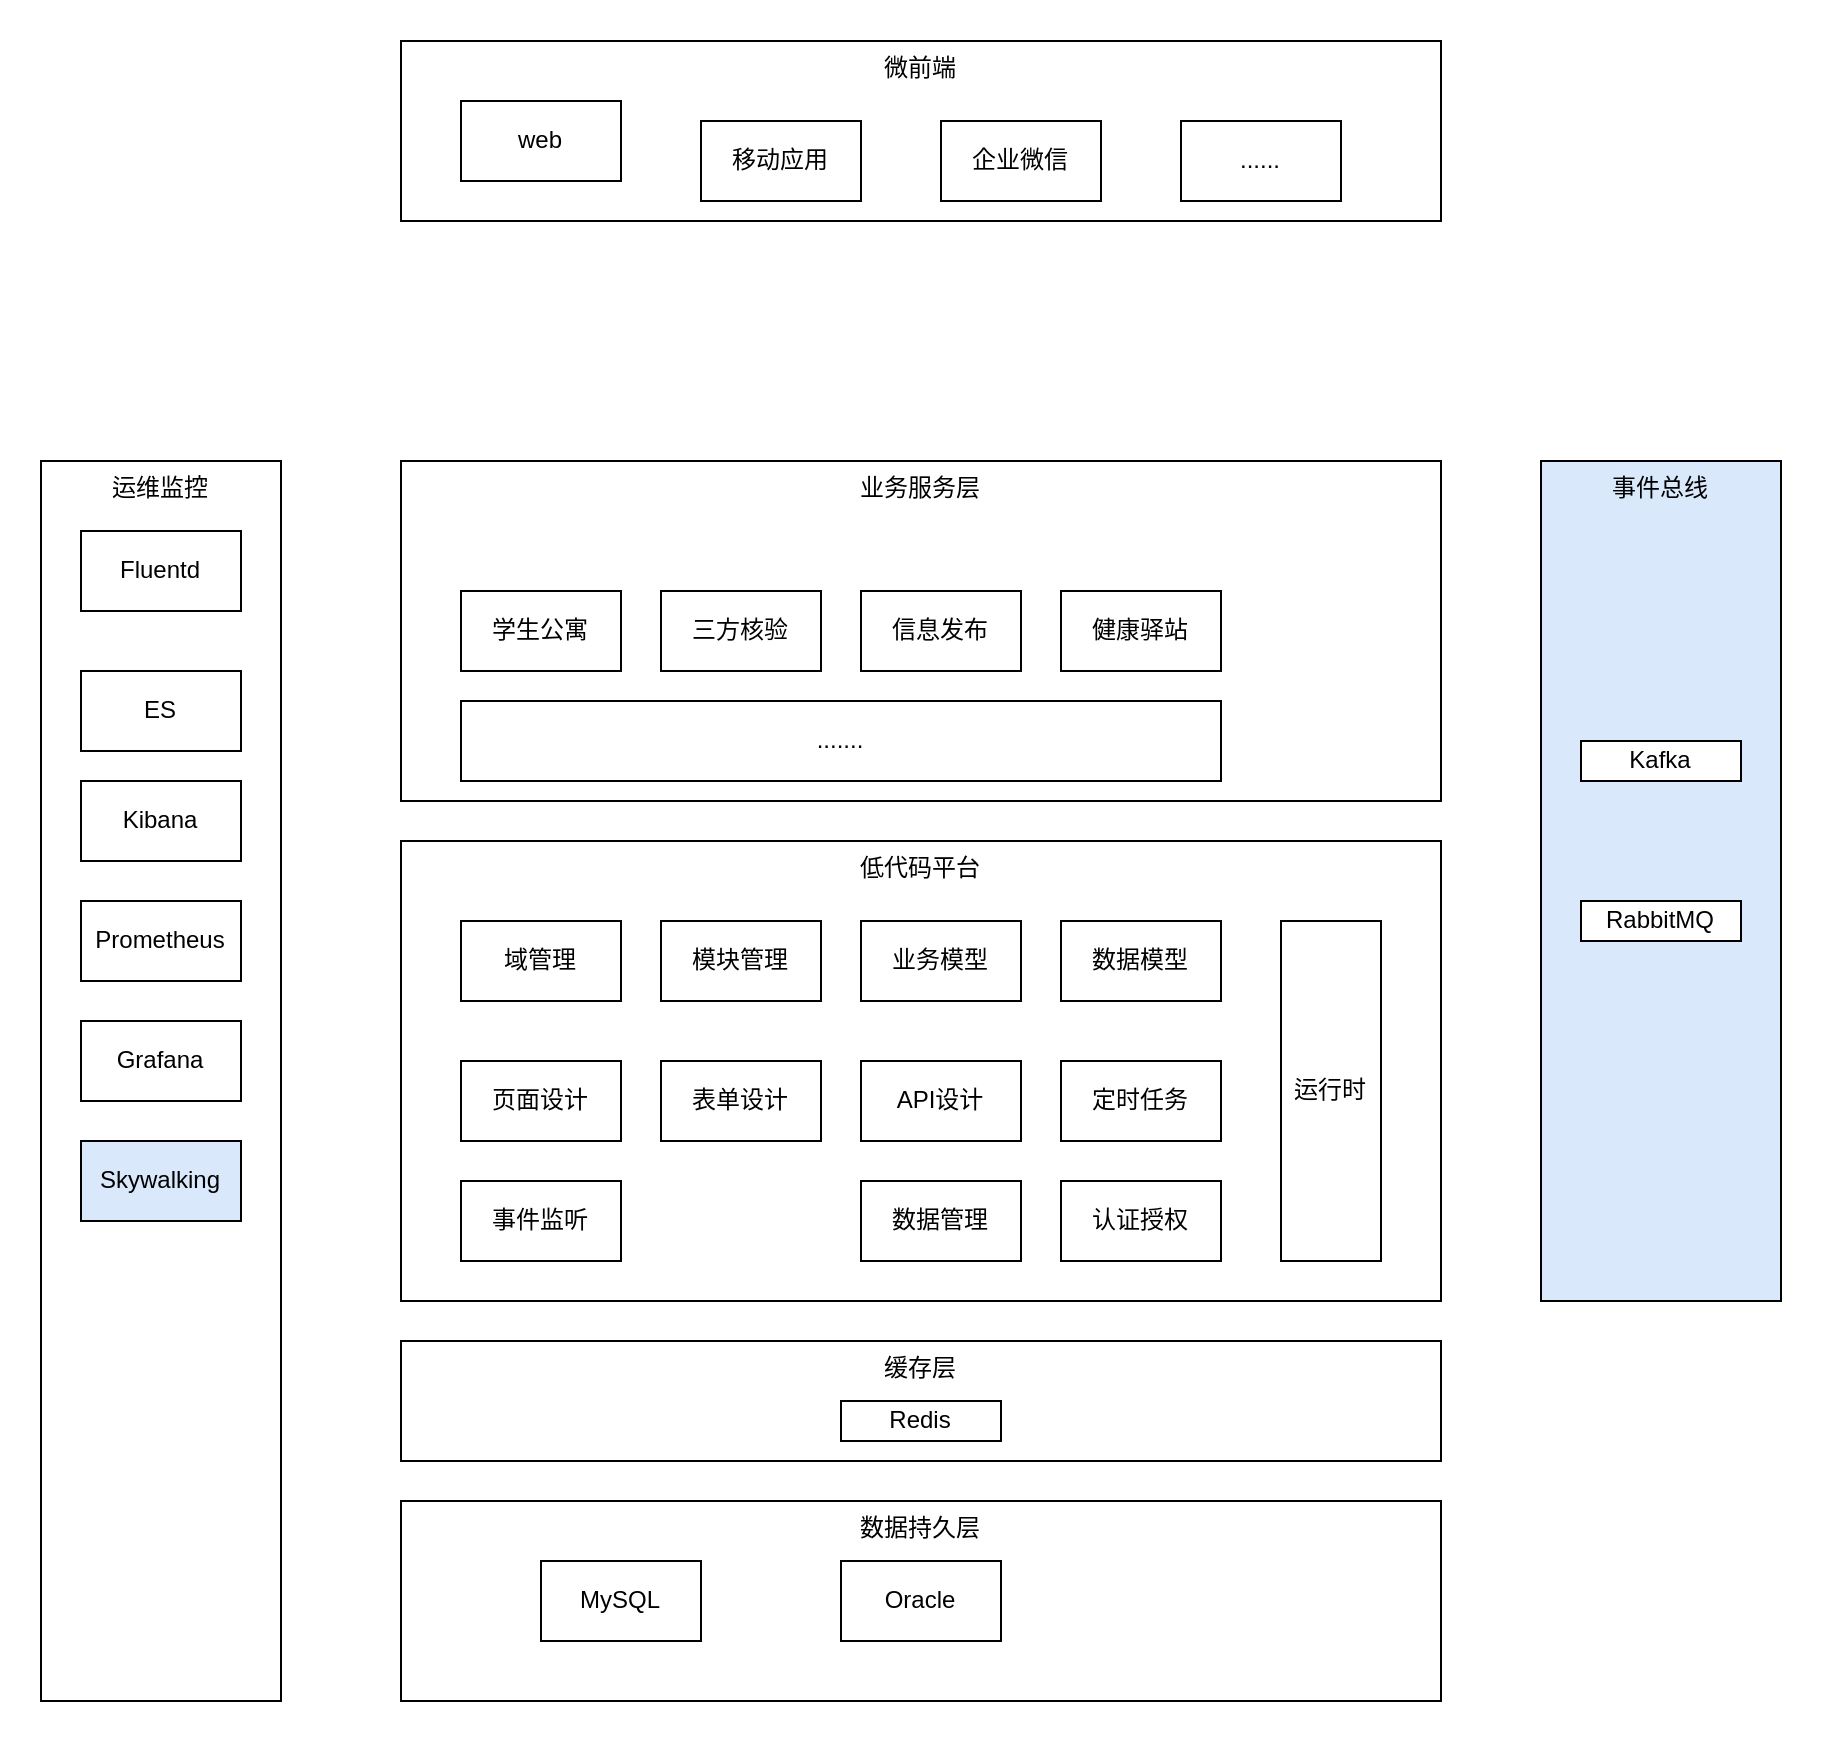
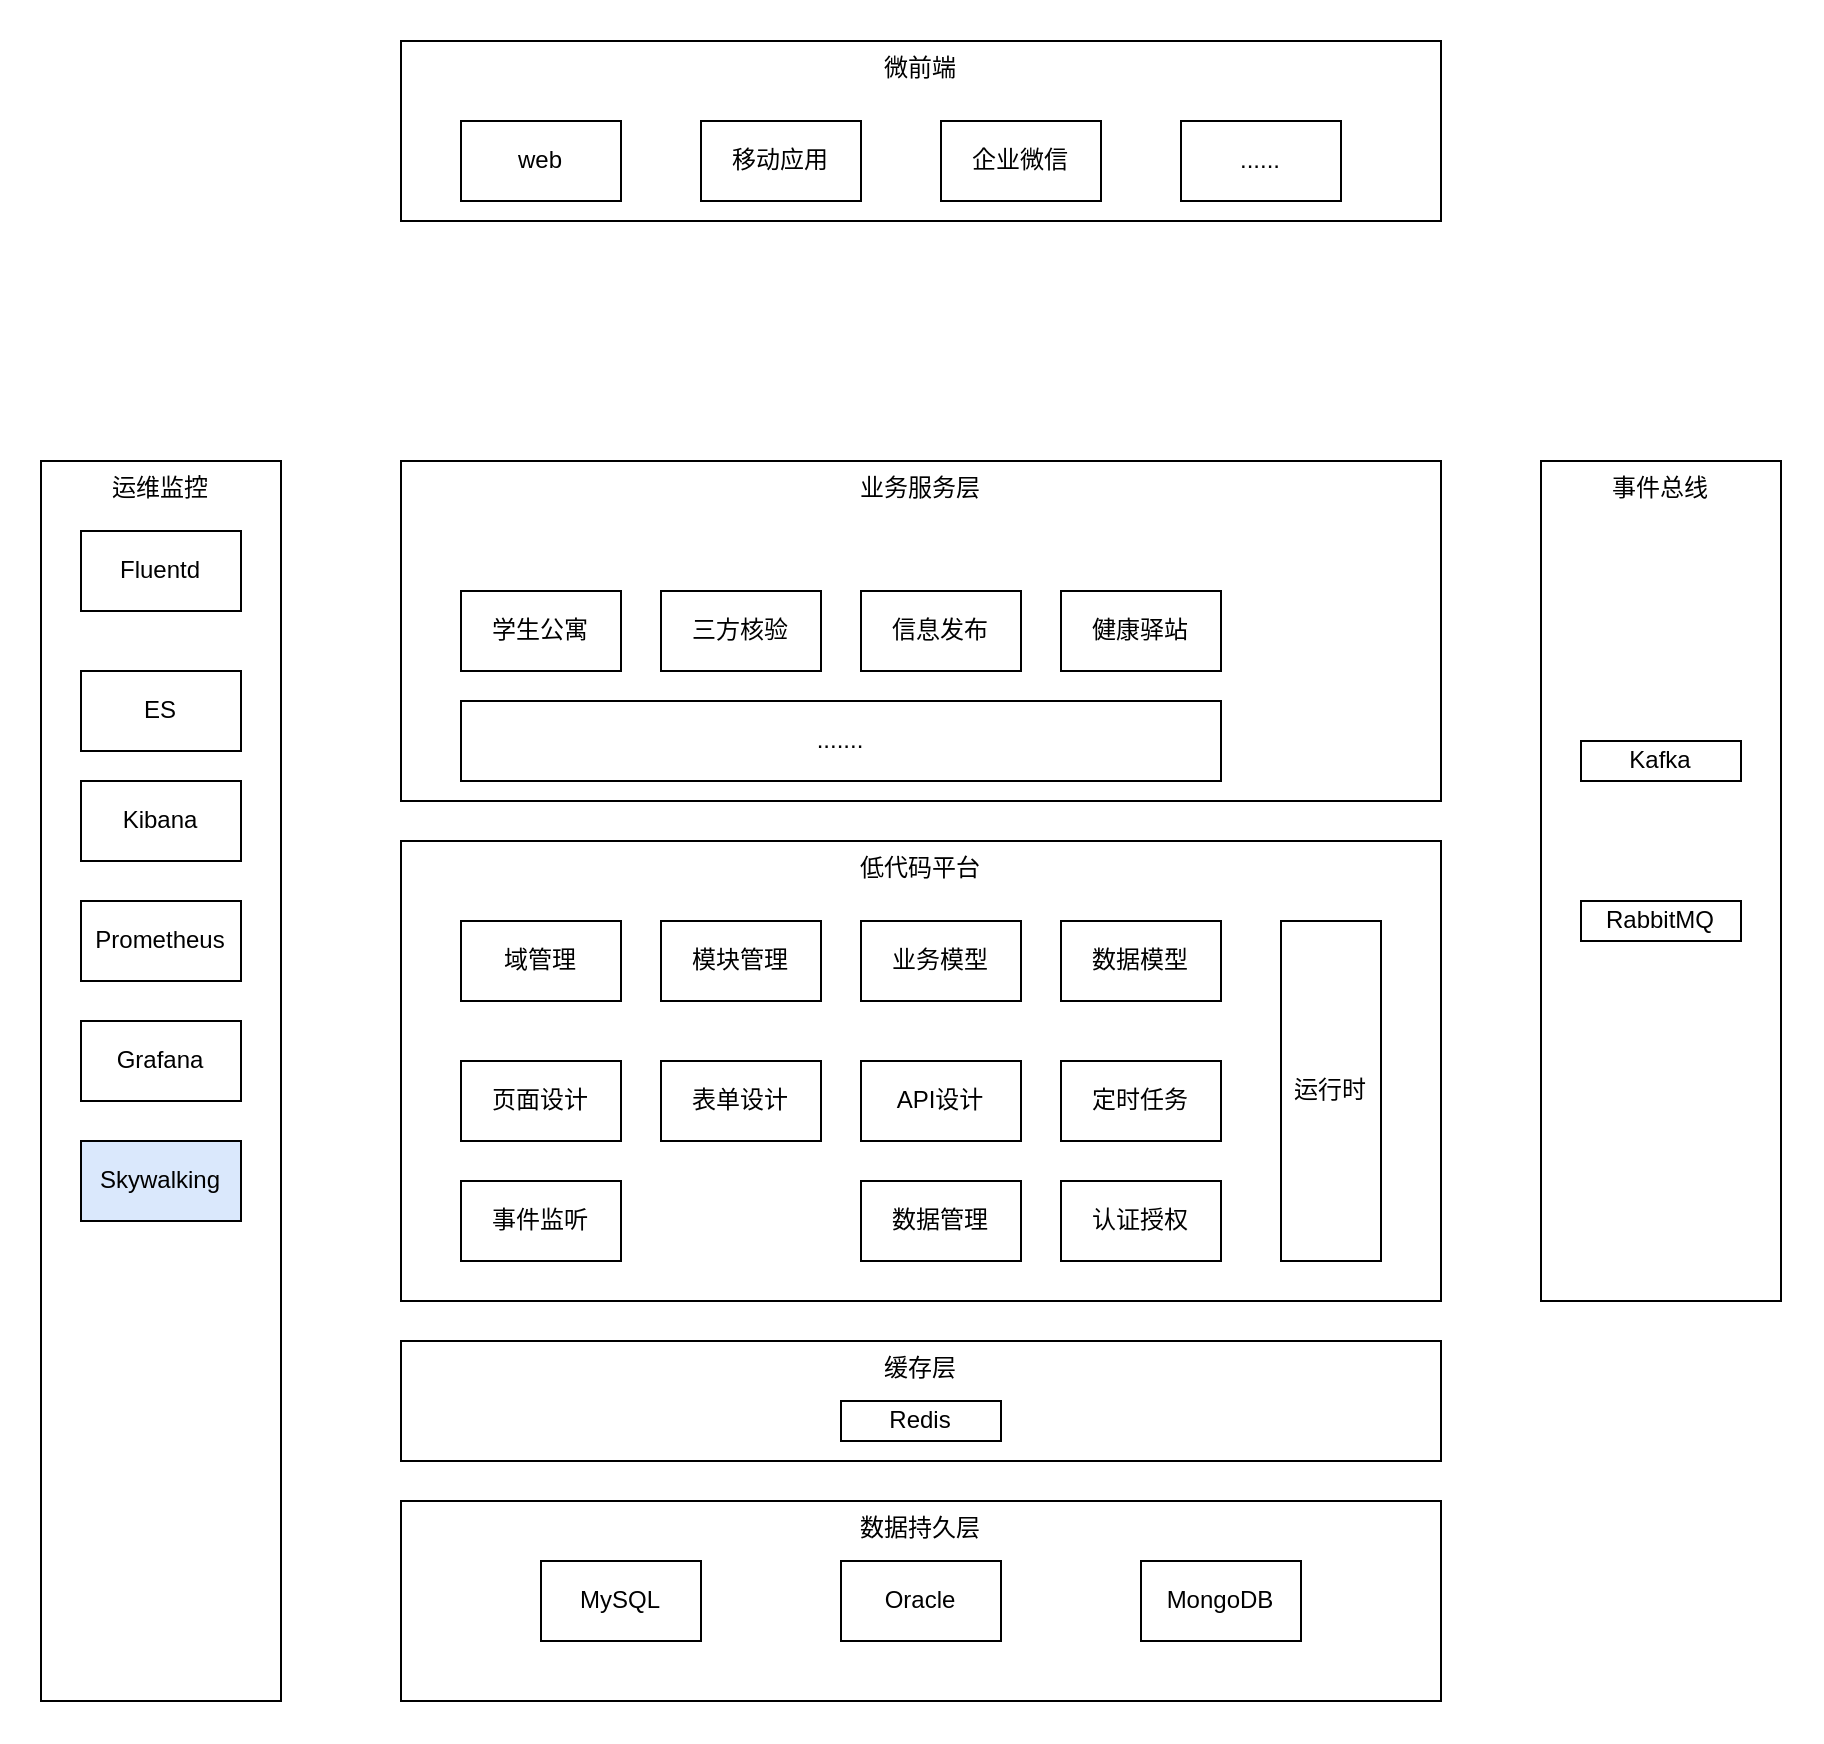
node "web": moved (541, 141) -> (541, 161)
node "事件总线": fillcolor #dae8fc -> #ffffff
node "MongoDB": added
